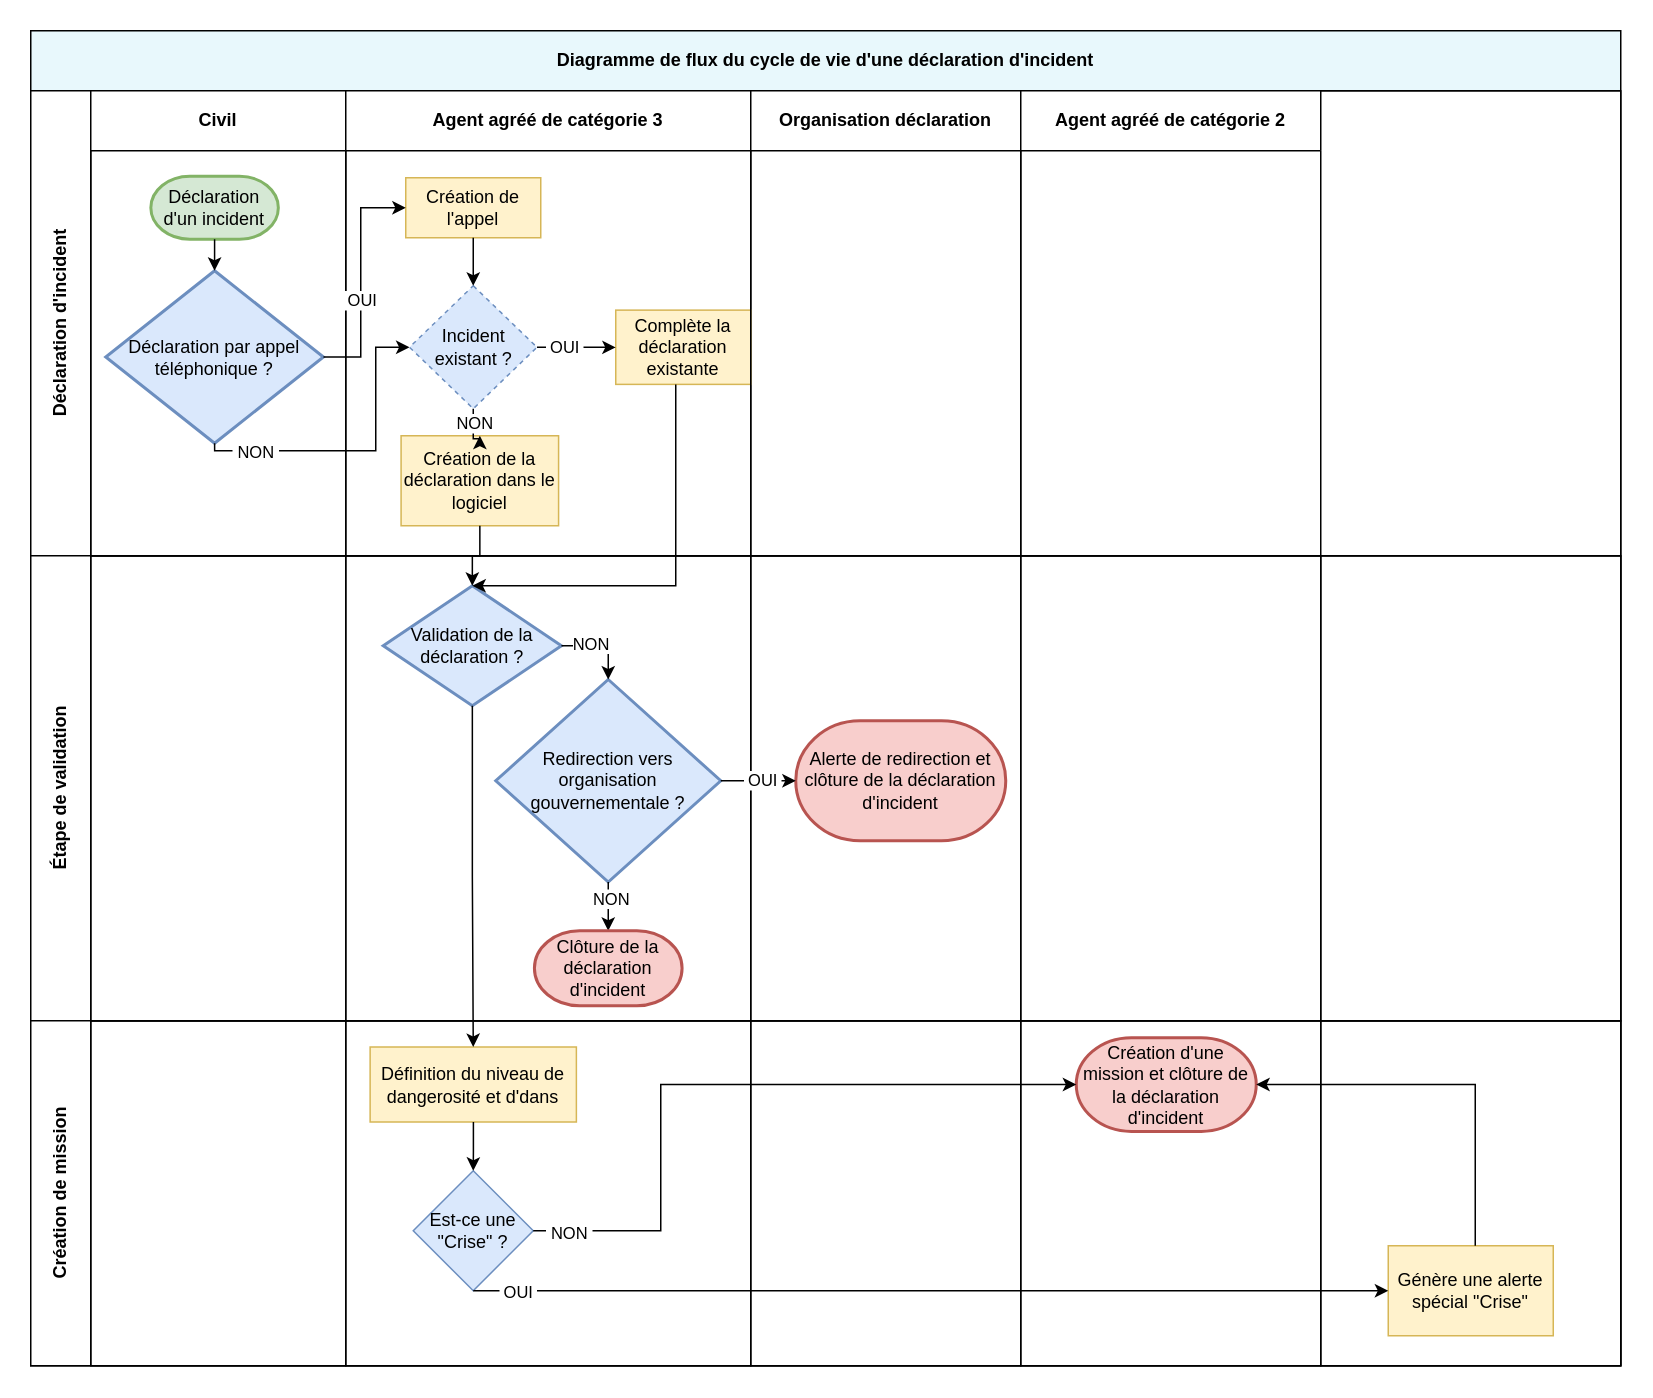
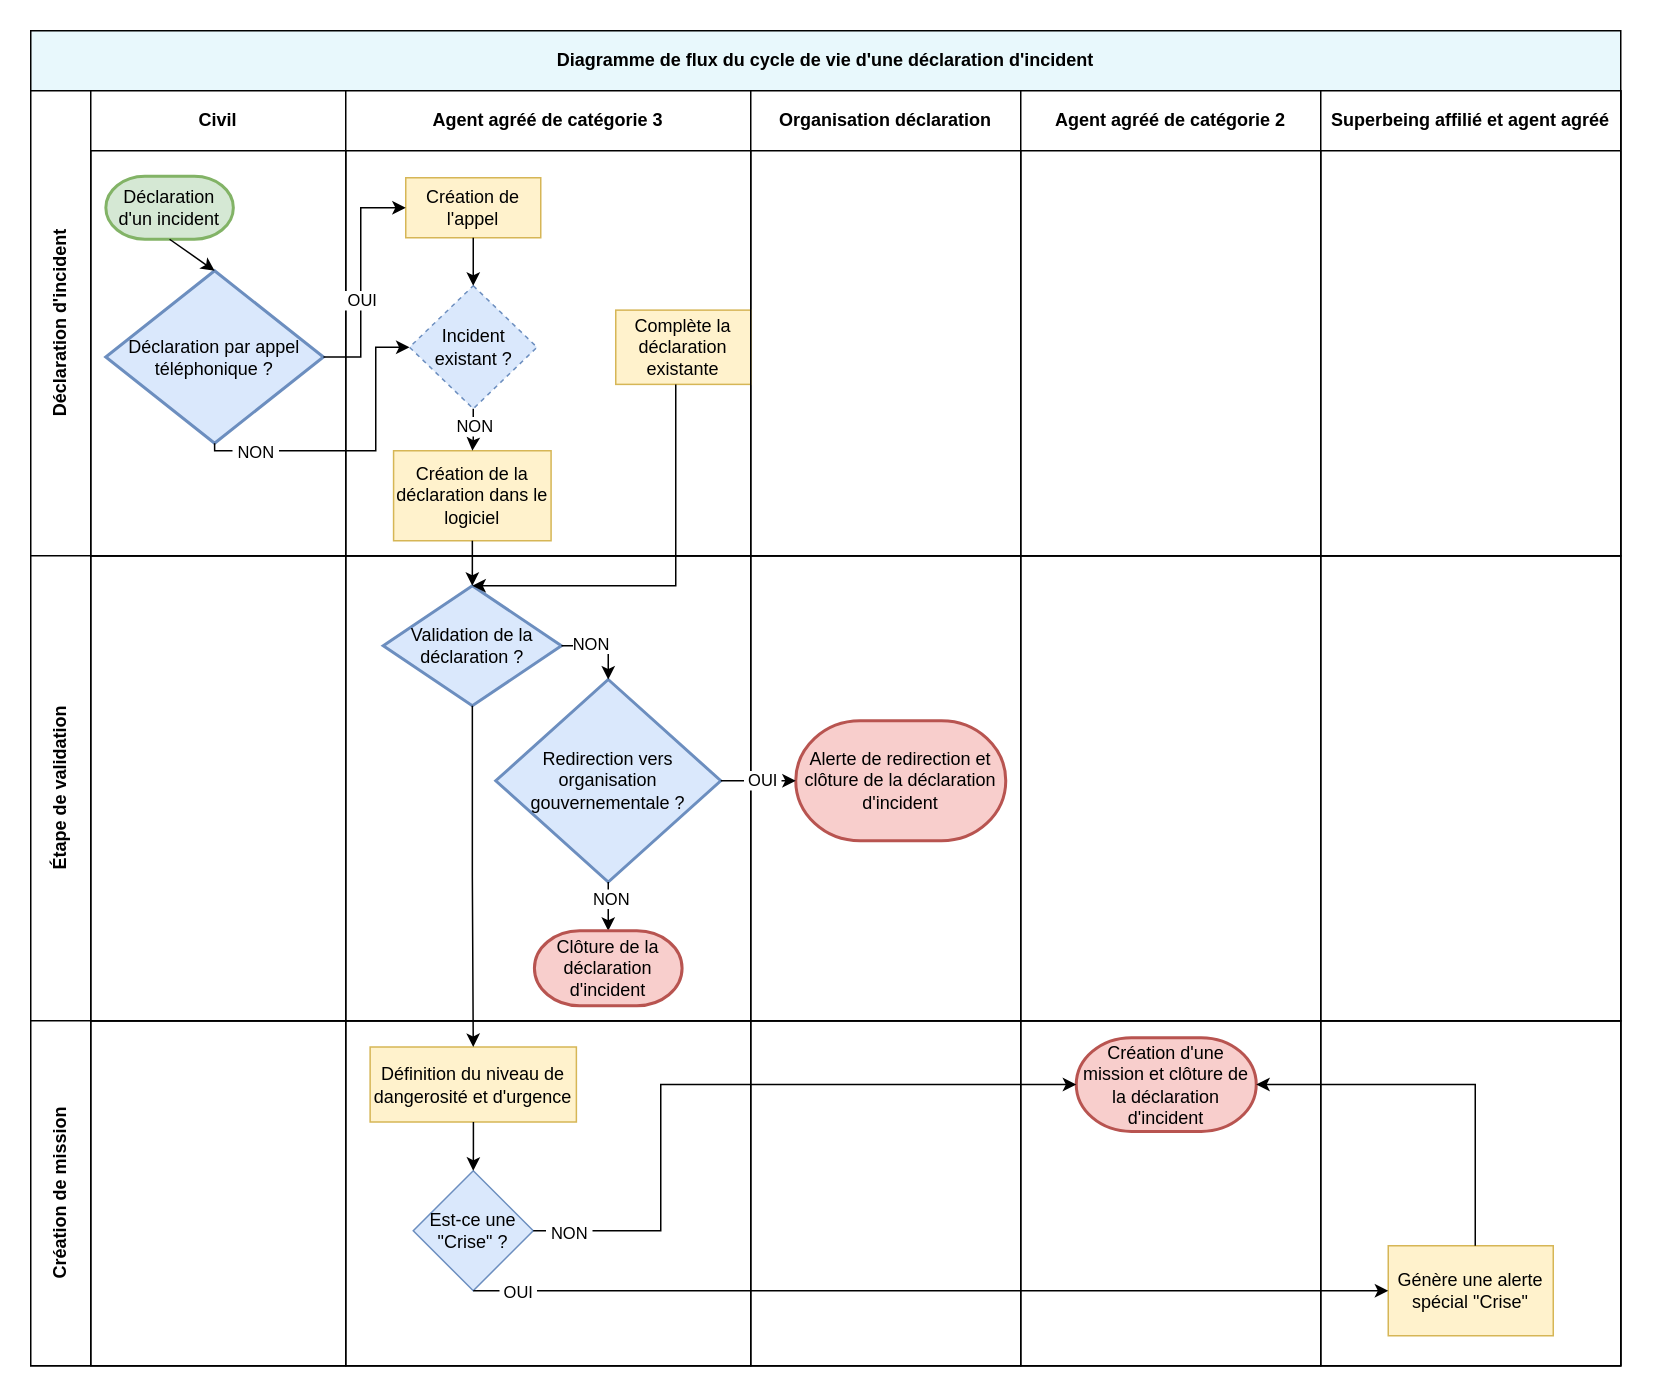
node "Déclaration d'un incident": moved (215, 208) -> (170, 208)
node "Superbeing affilié et agent agréé": added
edge "Incident existant ?" -> "Complète la déclaration existante": removed, label "OUI"
node "Création de la déclaration dans le logiciel": moved (480, 481) -> (472, 496)
node "Définition du niveau de dangerosité et d'dans": label "Définition du niveau de dangerosité et d'dans" -> "Définition du niveau de dangerosité et d'urgence"
